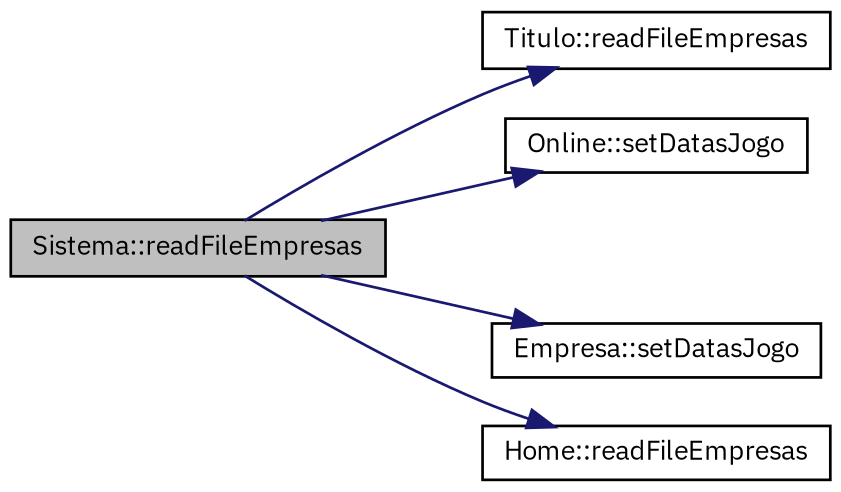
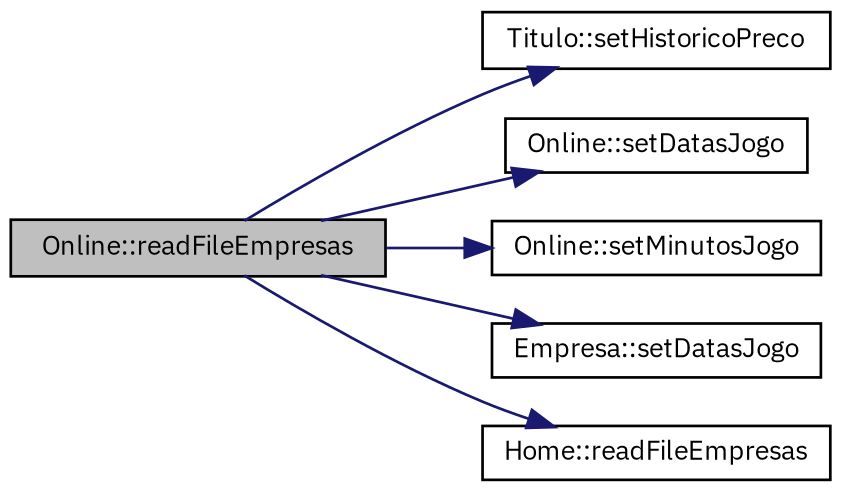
node "Titulo::readFileEmpresas": label "Titulo::readFileEmpresas" -> "Titulo::setHistoricoPreco"
node "Sistema::readFileEmpresas": label "Sistema::readFileEmpresas" -> "Online::readFileEmpresas"
node "Online::setMinutosJogo": added
